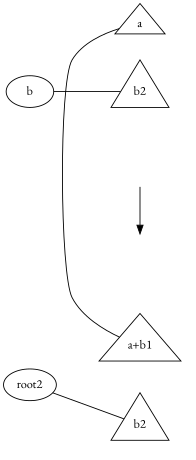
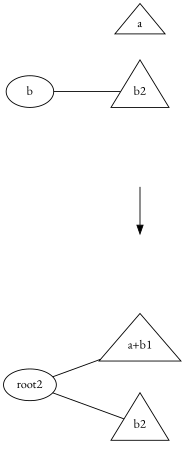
edge "a" -- "a+b1": now "root2" -- "a+b1"
